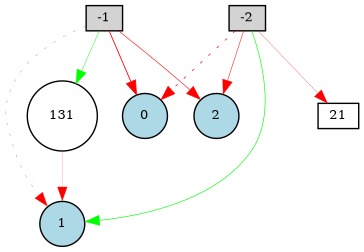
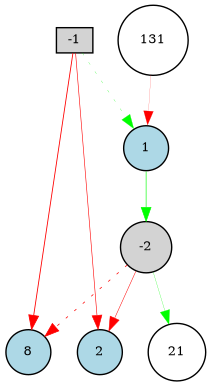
node "-2": shape box -> circle
edge "-1" -> "131": removed
edge "-2" -> "21": color red -> green
edge "-1" -> "1": color red -> green
node "0": label "0" -> "8"
node "21": shape box -> circle
edge "-2" -> "1": reversed
